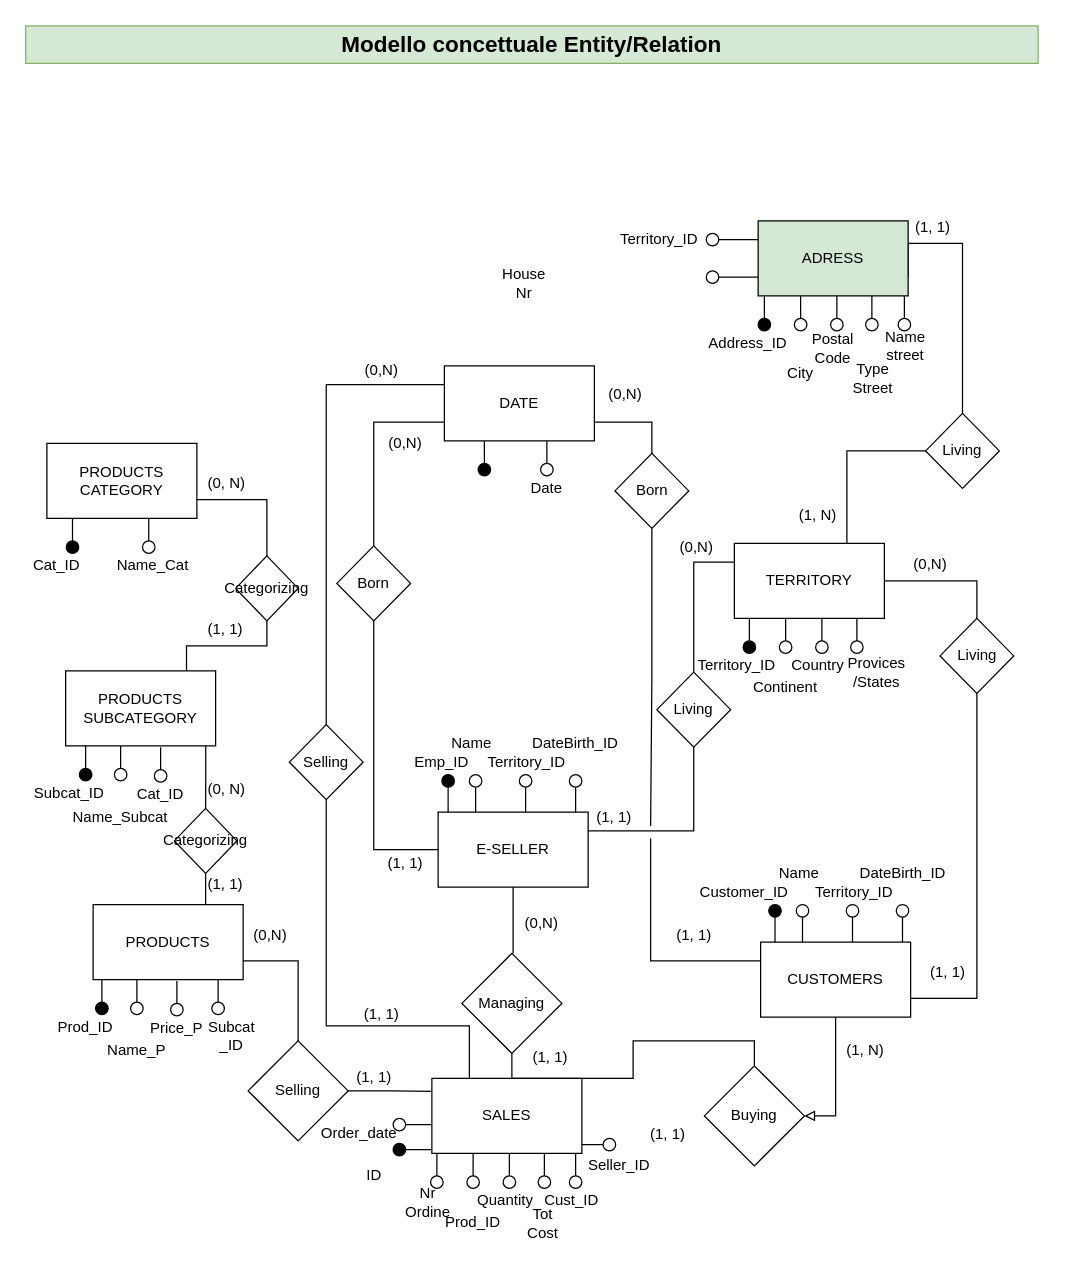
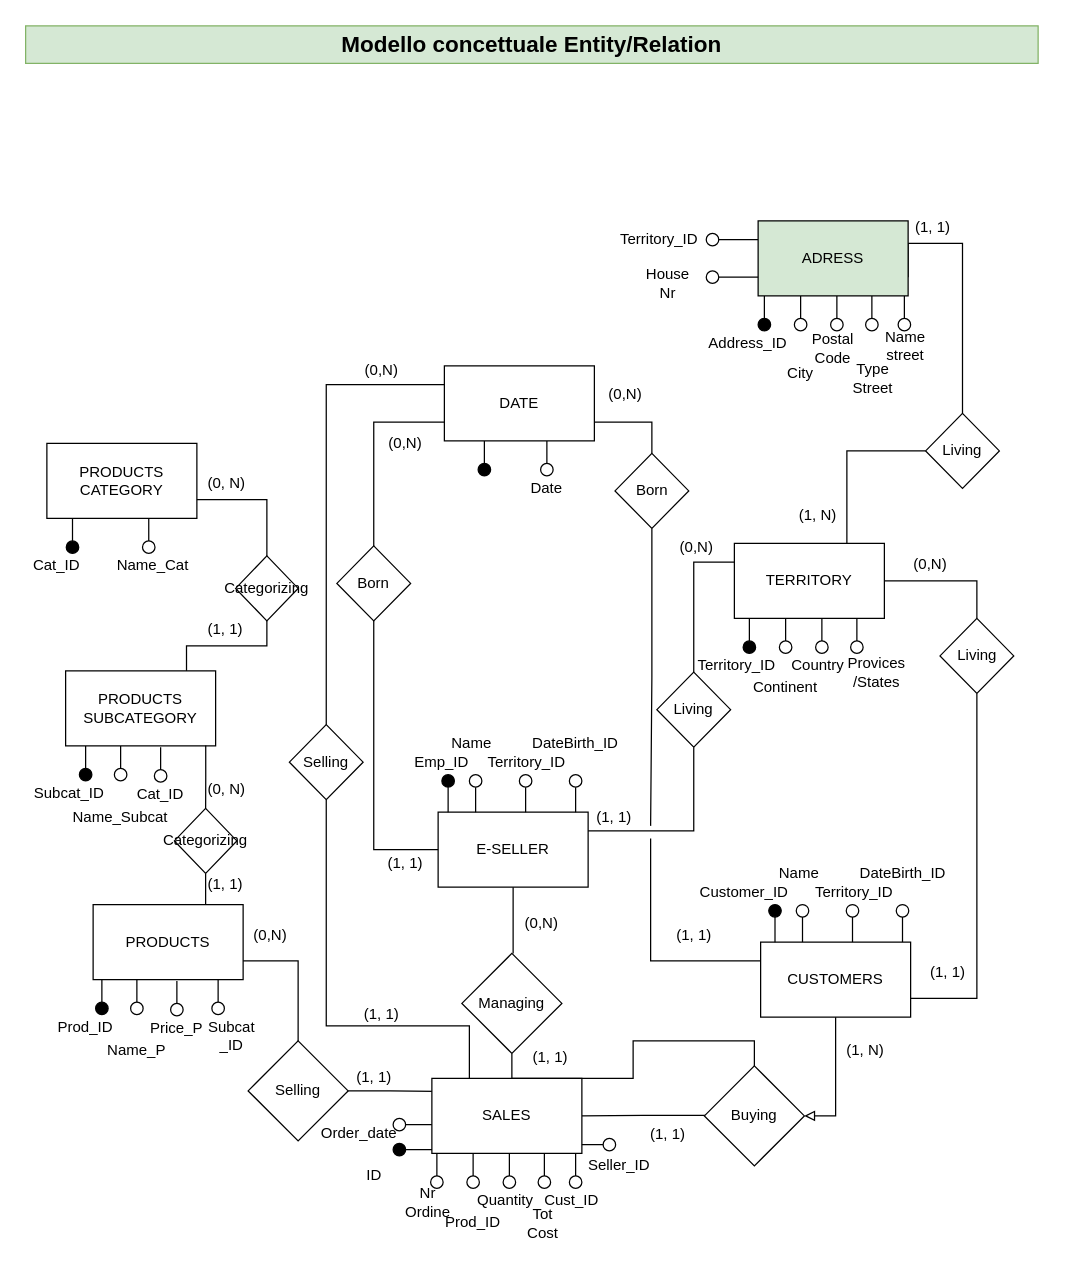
node "House Nr": moved (524, 283) -> (668, 283)
edge "SALES" -- "Buying": added
